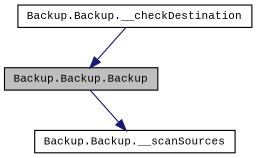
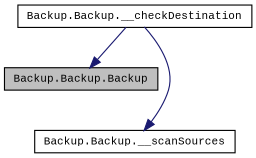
edge "Backup.Backup.Backup" -> "Backup.Backup.__scanSources": now "Backup.Backup.__checkDestination" -> "Backup.Backup.__scanSources"
